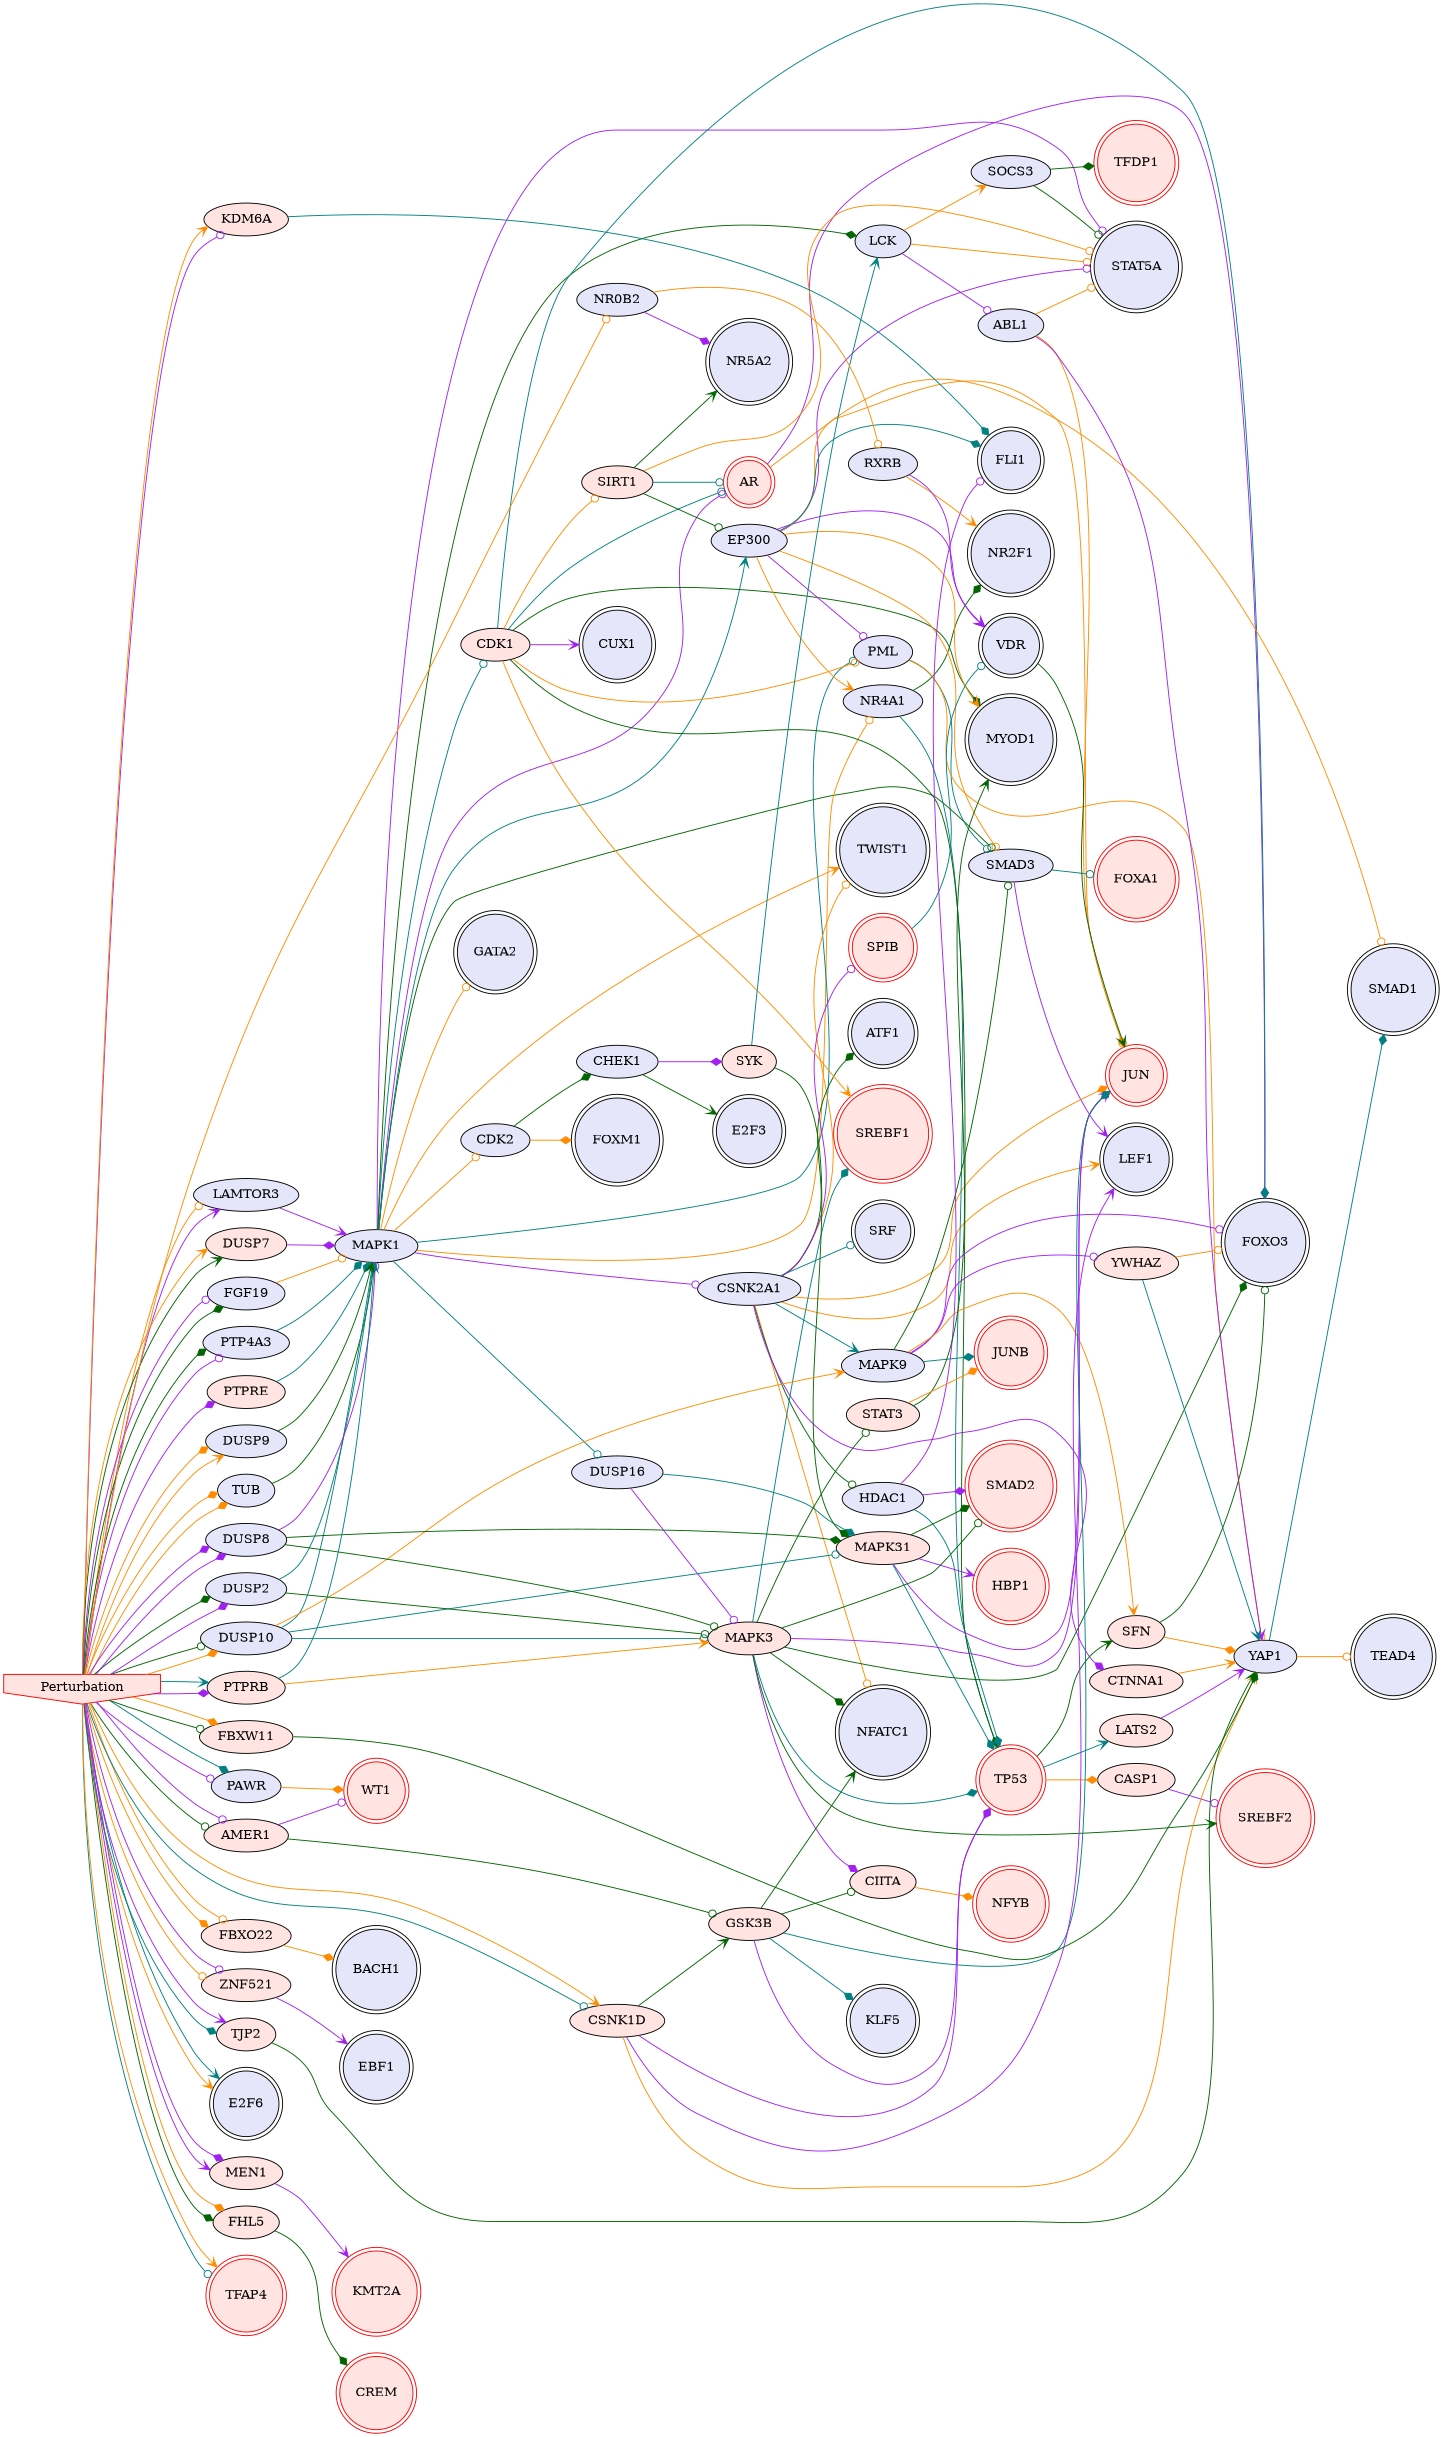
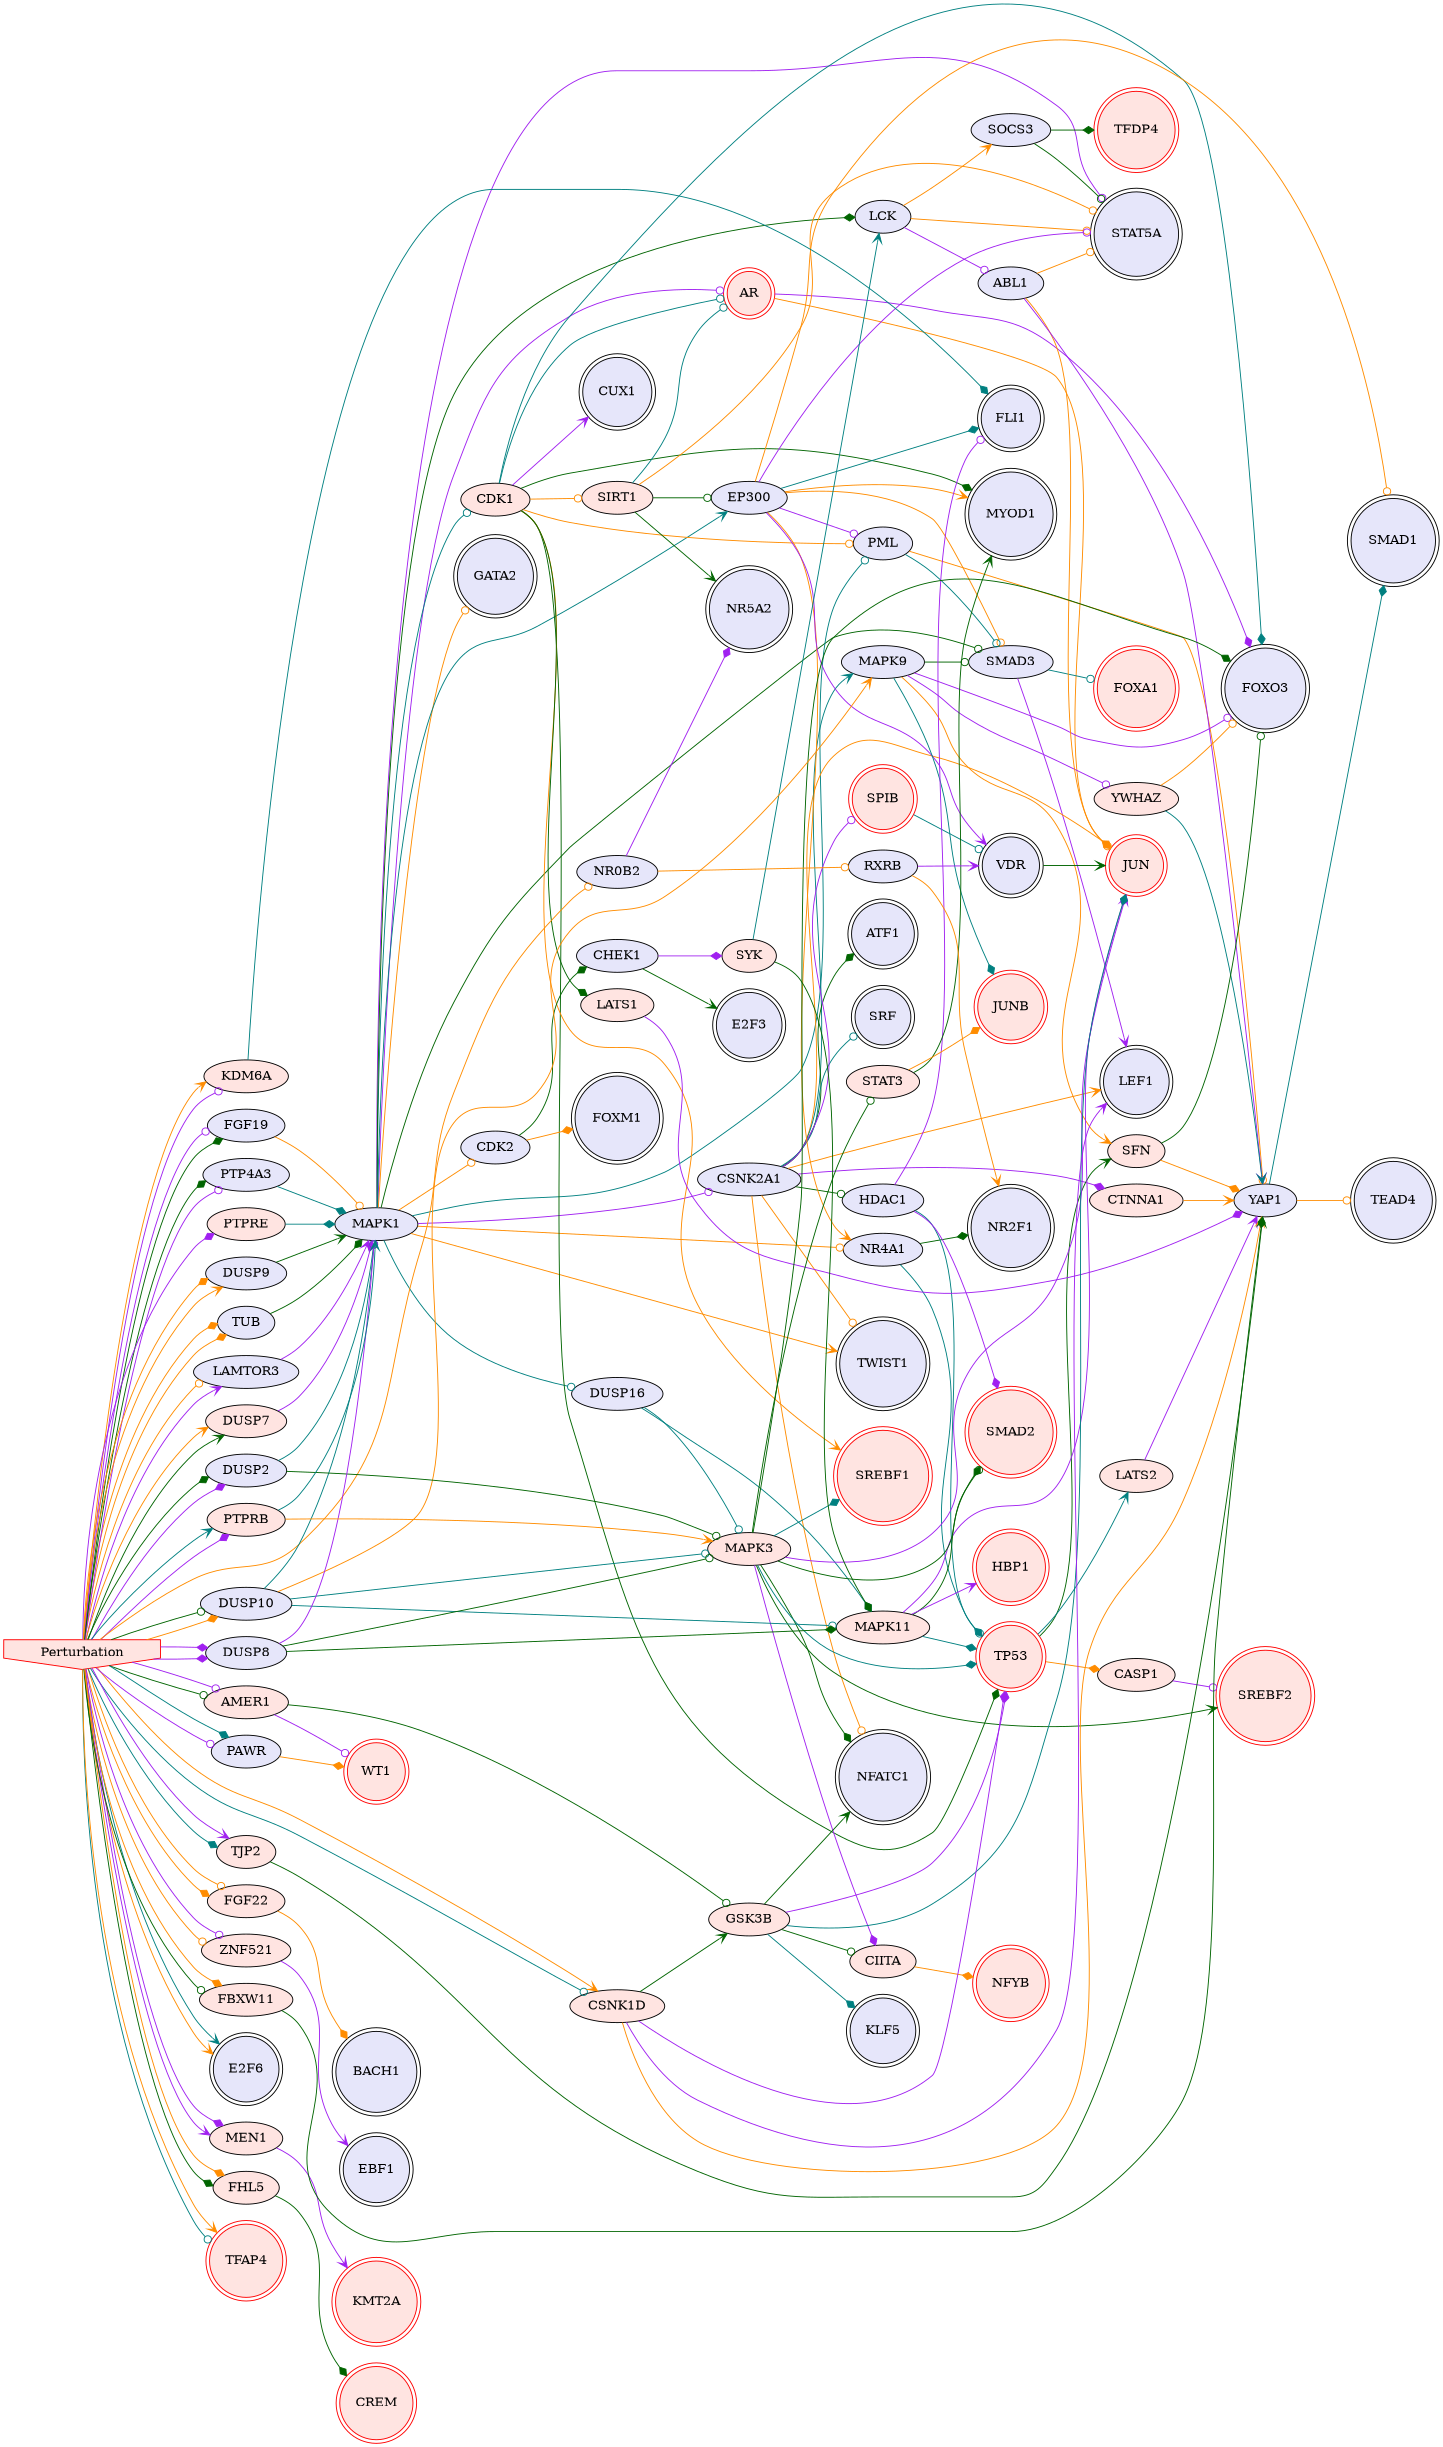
node "TFDP1": label "TFDP1" -> "TFDP4"
node "LATS1": added
node "MAPK31": label "MAPK31" -> "MAPK11"
edge "DUSP16" -> "MAPK3": color purple -> teal
node "FBXO22": label "FBXO22" -> "FGF22"
